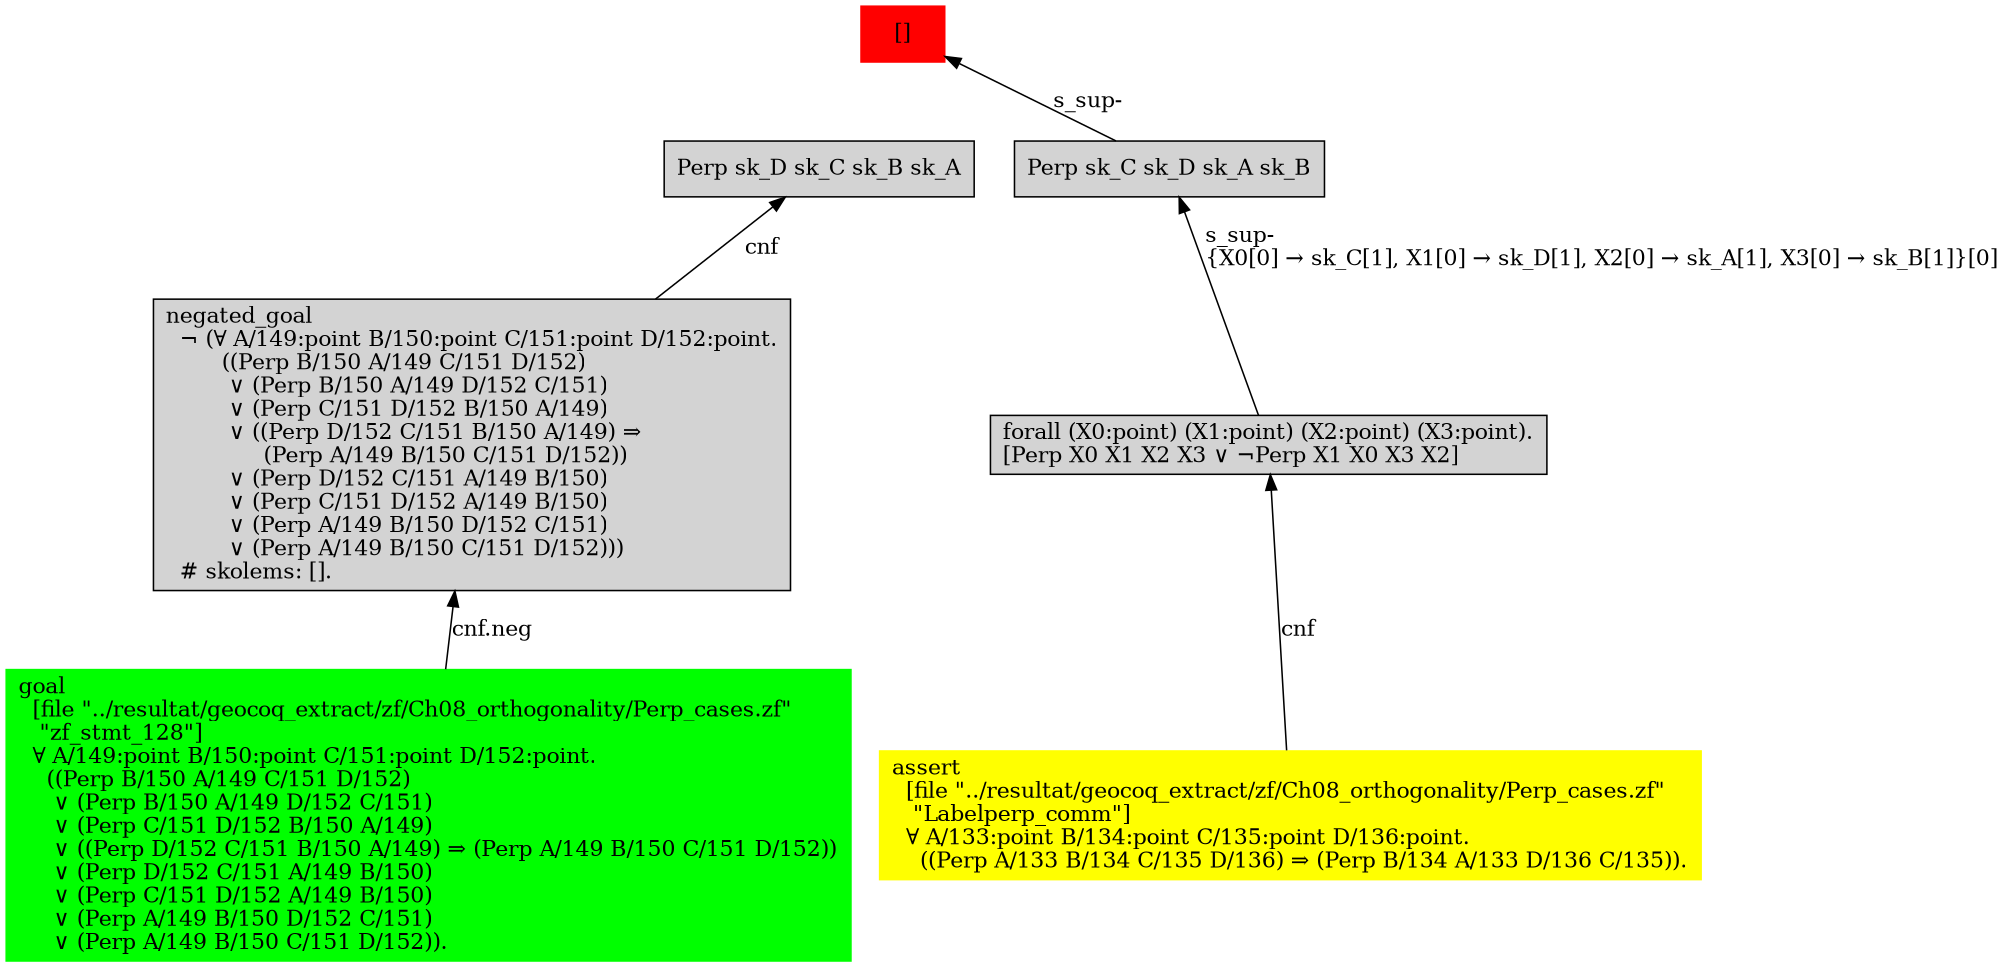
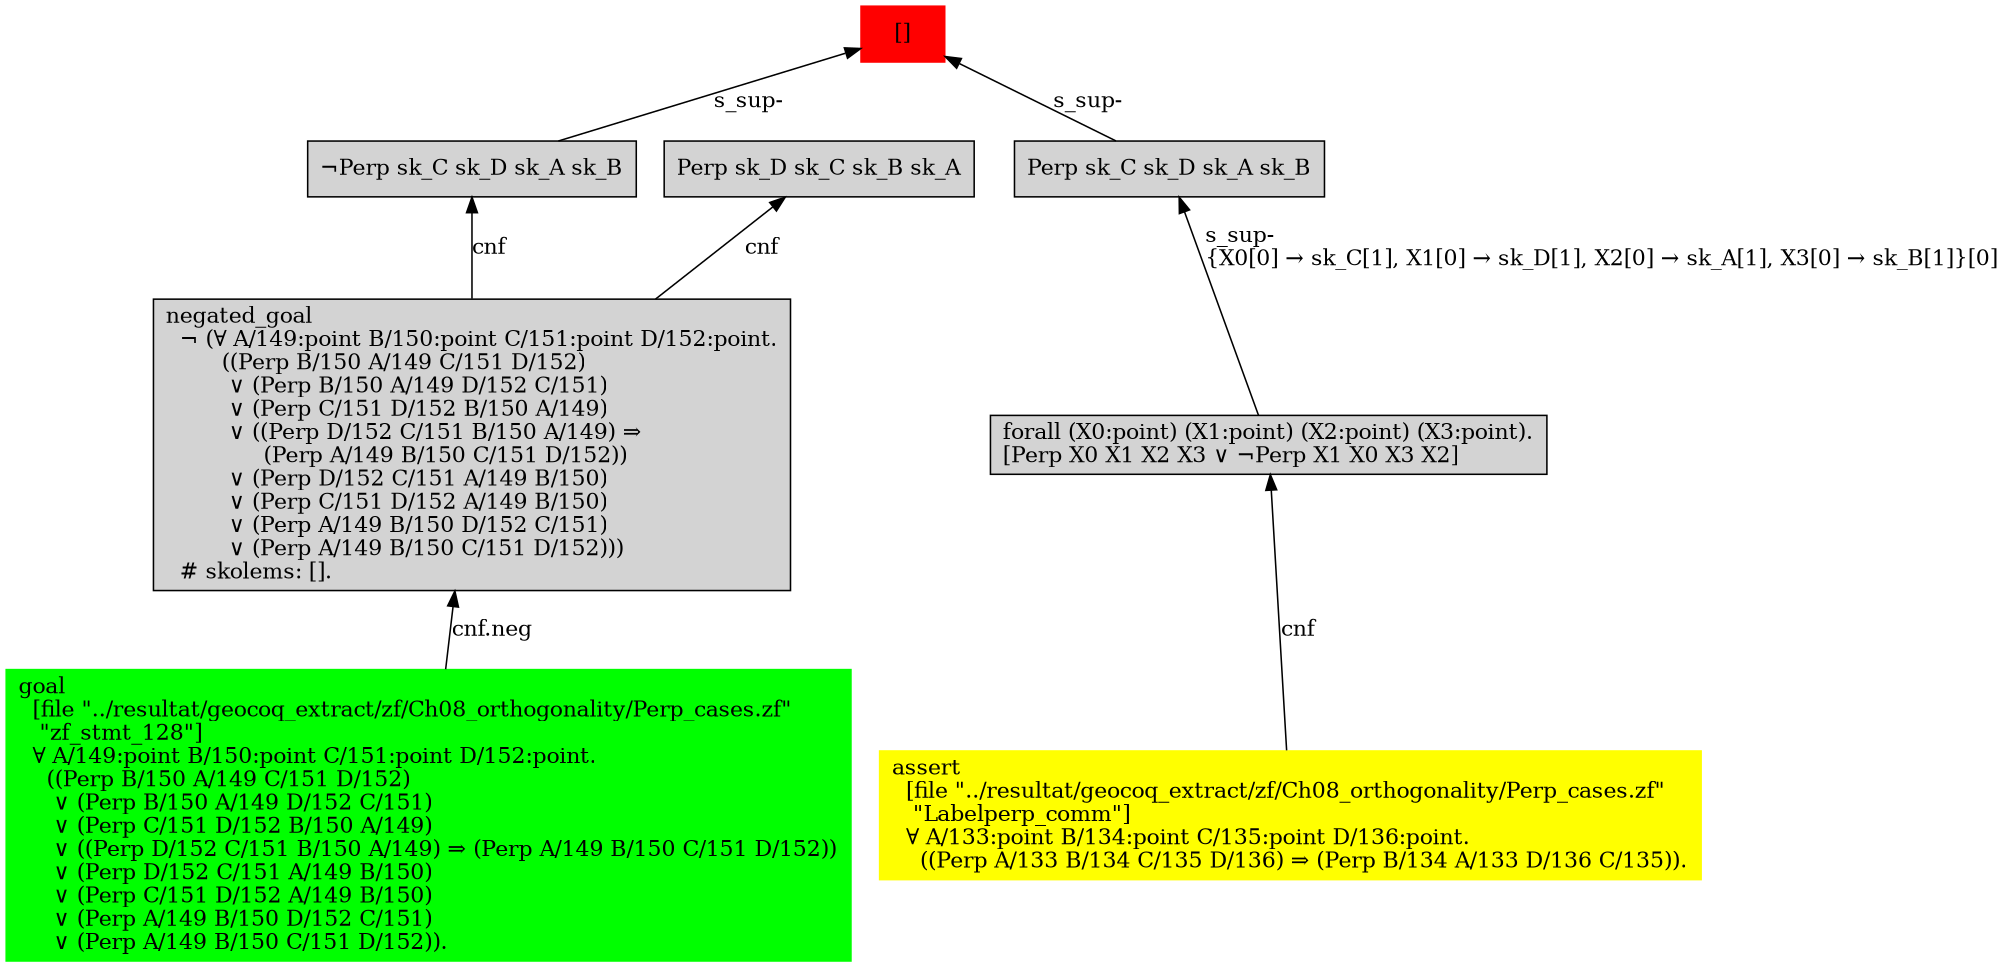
node "¬Perp sk_C sk_D sk_A sk_B": added
